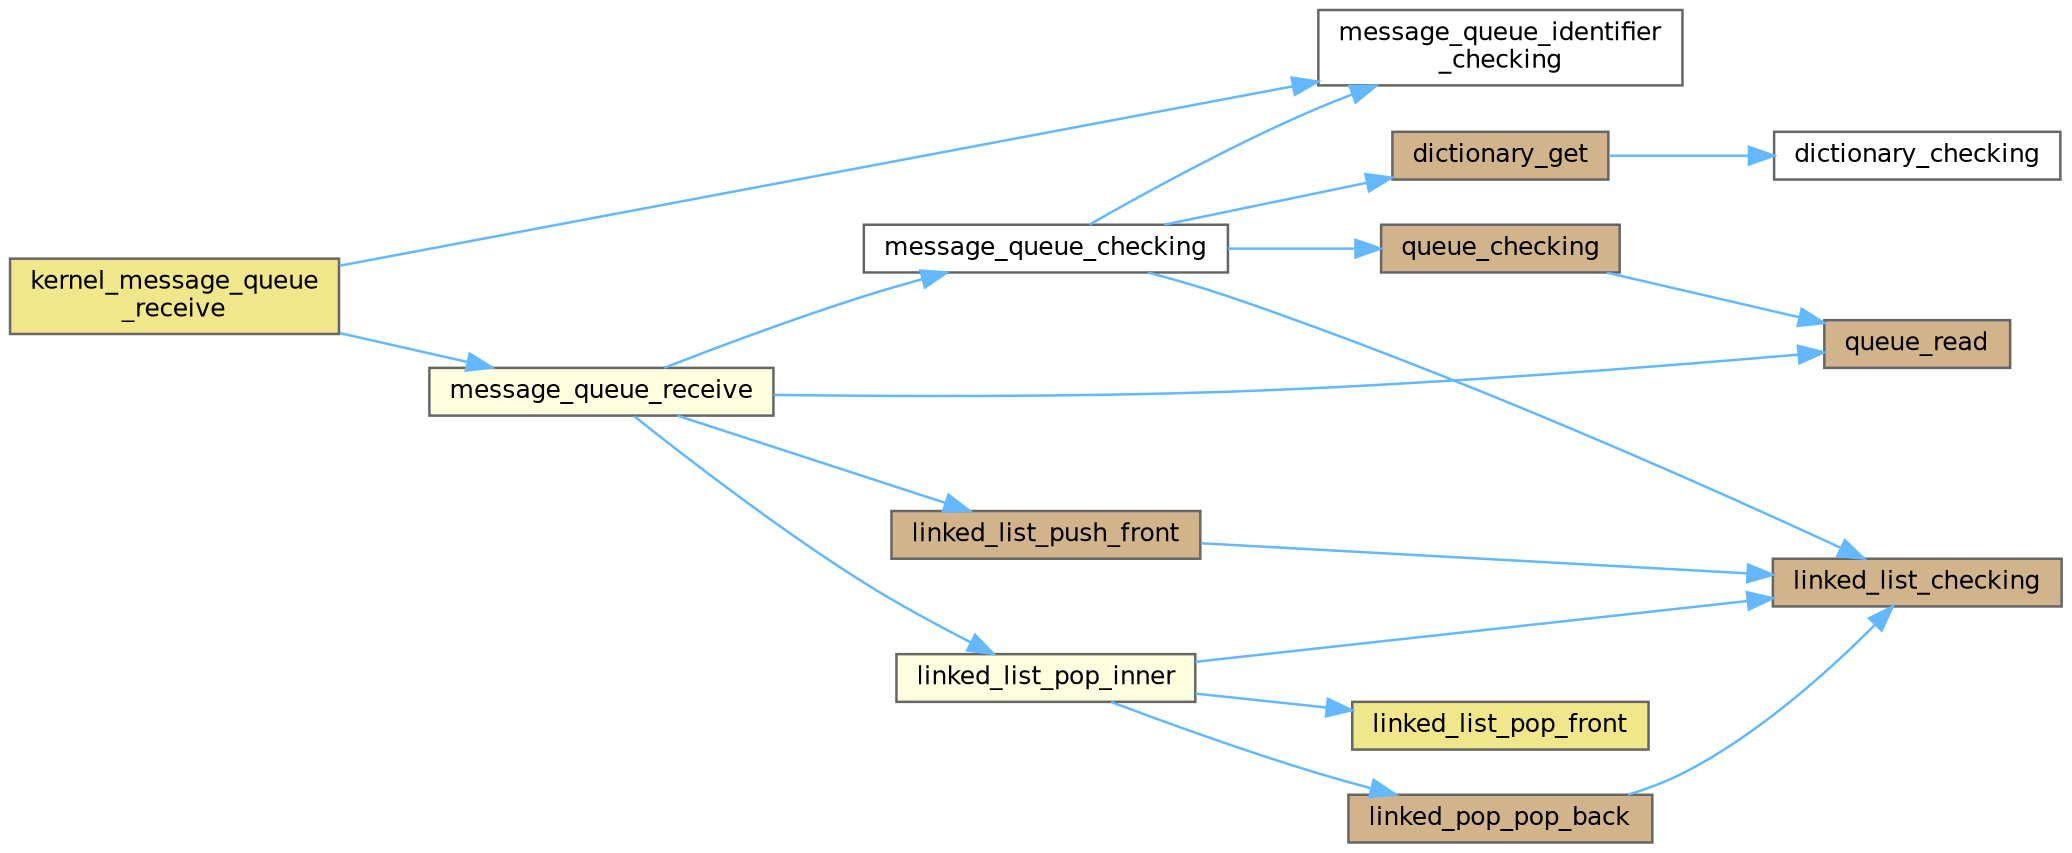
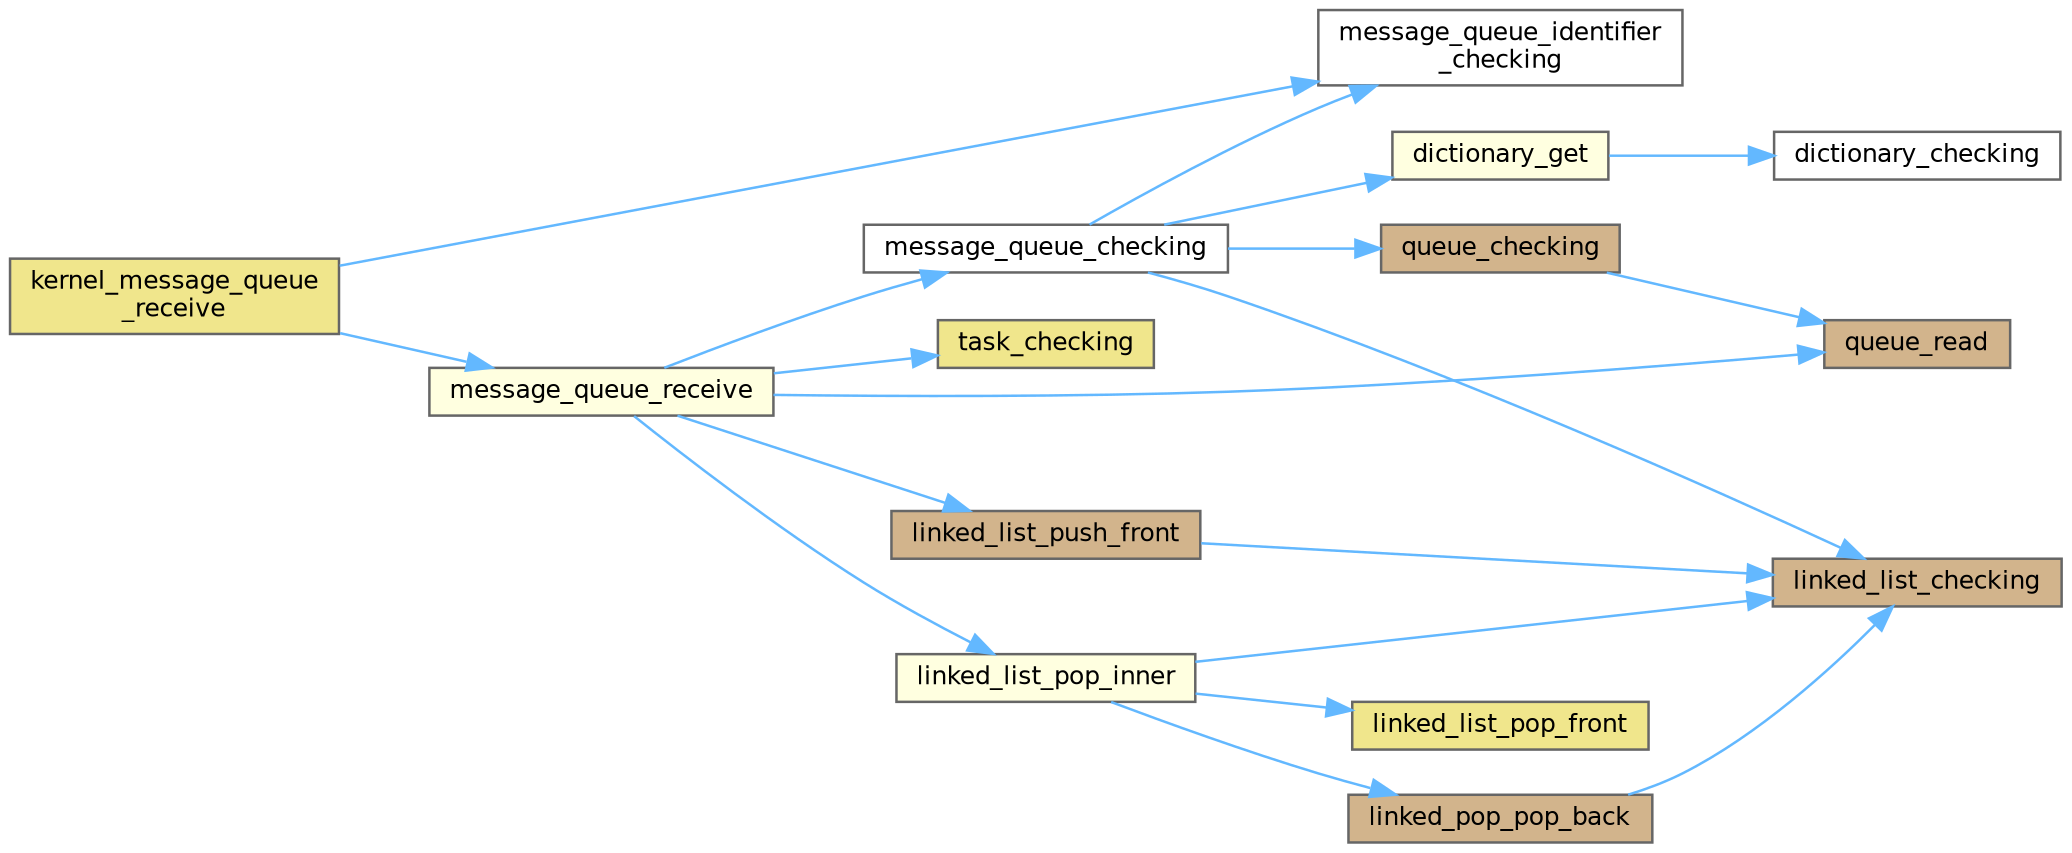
node "dictionary_get": fillcolor tan -> lightyellow
node "task_checking": added
